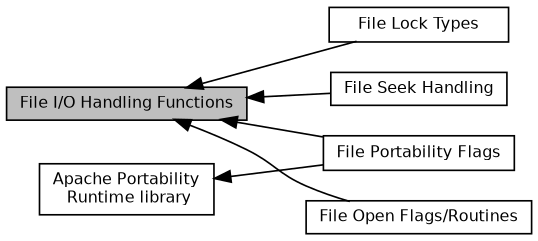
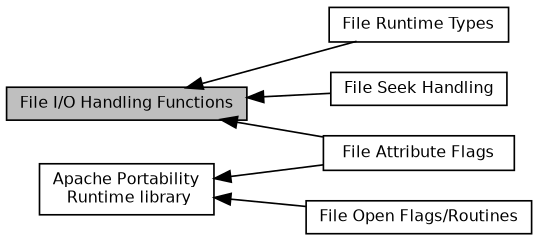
node "File Lock Types": label "File Lock Types" -> "File Runtime Types"
node "File Portability Flags": label "File Portability Flags" -> "File Attribute Flags"
edge "File Open Flags/Routines" -> "File I/O Handling Functions": now "File Open Flags/Routines" -> "Apache Portability Runtime library"
